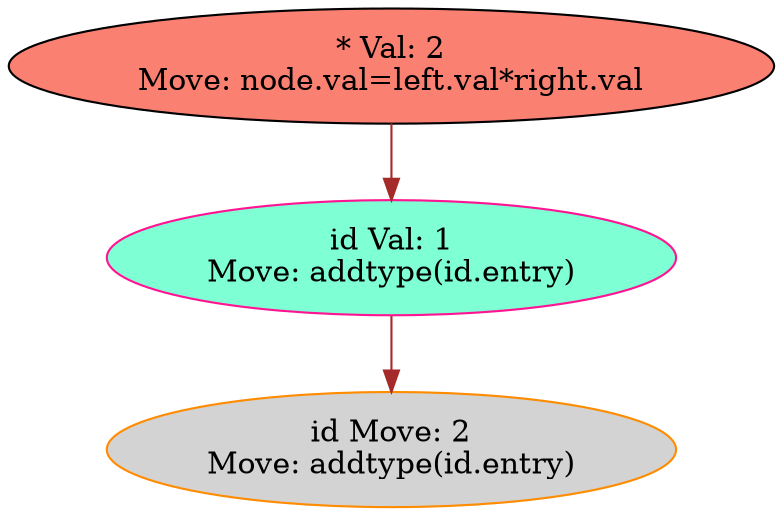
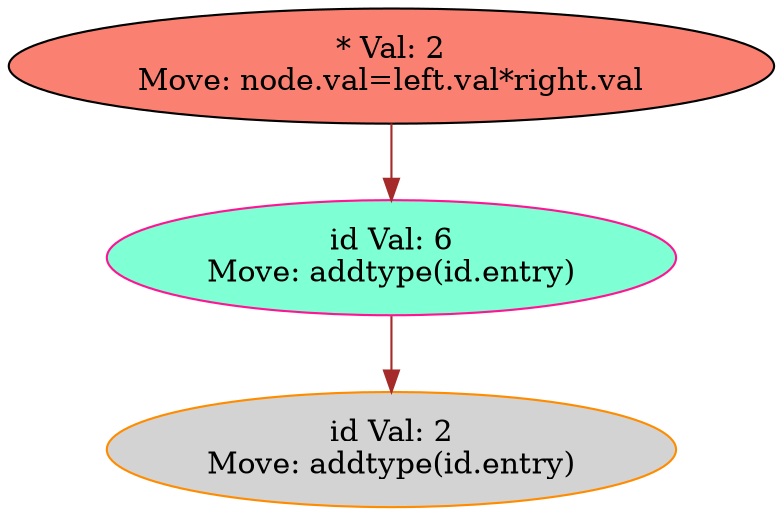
node "id Val: 1 Move: addtype(id.entry)": label "id Val: 1 Move: addtype(id.entry)" -> "id Val: 6 Move: addtype(id.entry)"
node "id Move: 2 Move: addtype(id.entry)": label "id Move: 2 Move: addtype(id.entry)" -> "id Val: 2 Move: addtype(id.entry)"
